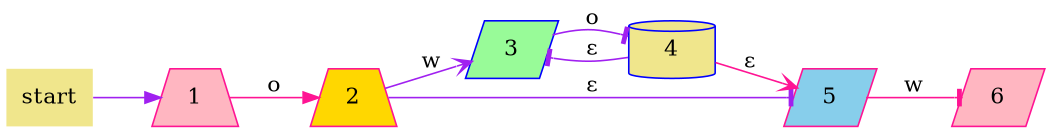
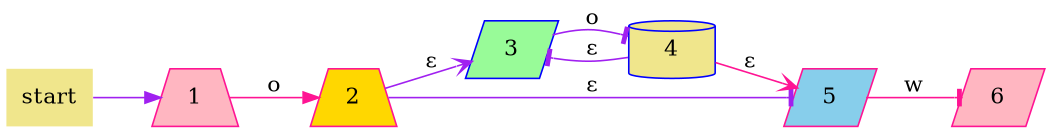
edge "2" -> "3": label "w" -> "ε"
